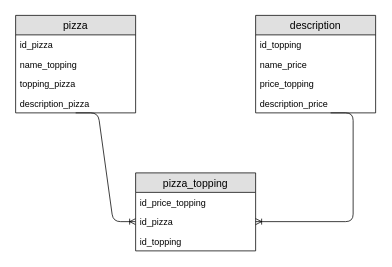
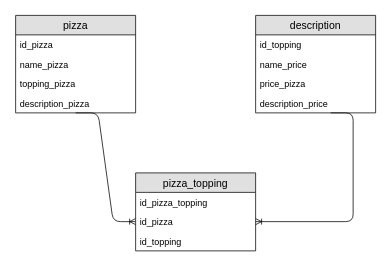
node "name_topping": label "name_topping" -> "name_pizza"
node "price_topping": label "price_topping" -> "price_pizza"
node "id_price_topping": label "id_price_topping" -> "id_pizza_topping"
